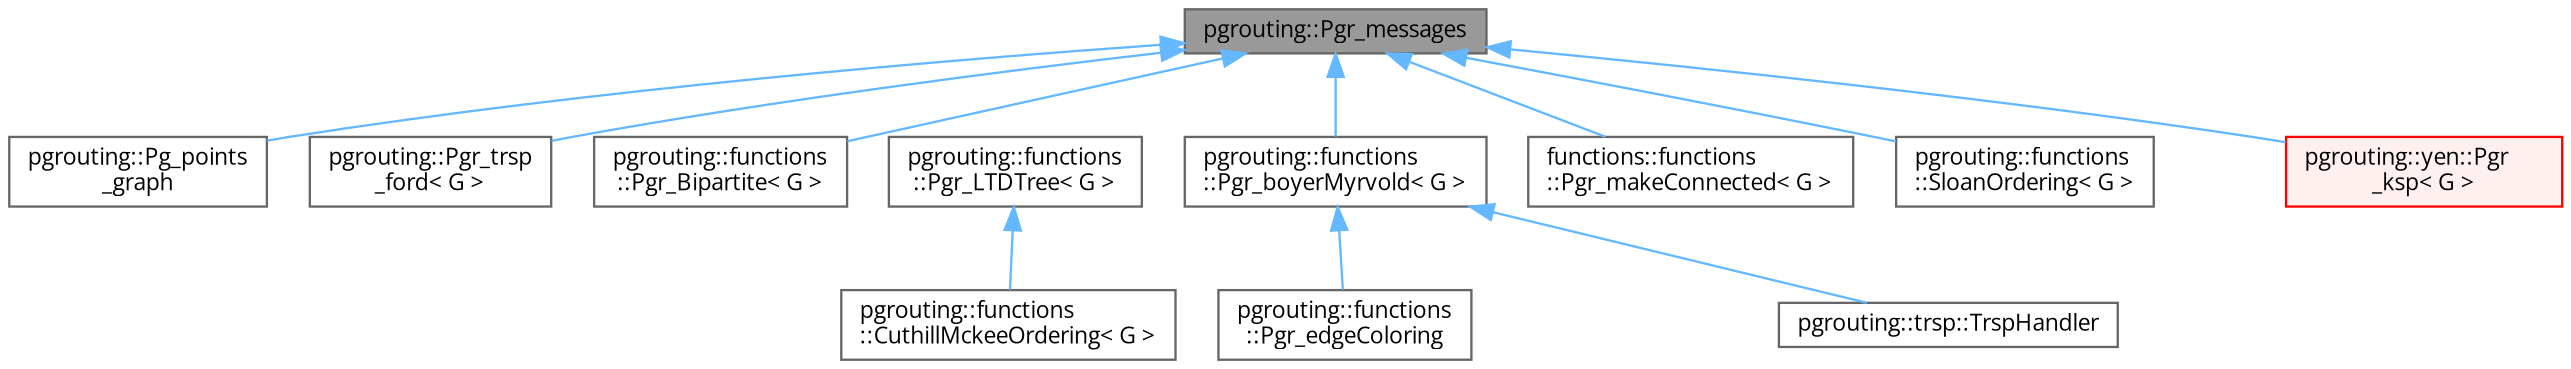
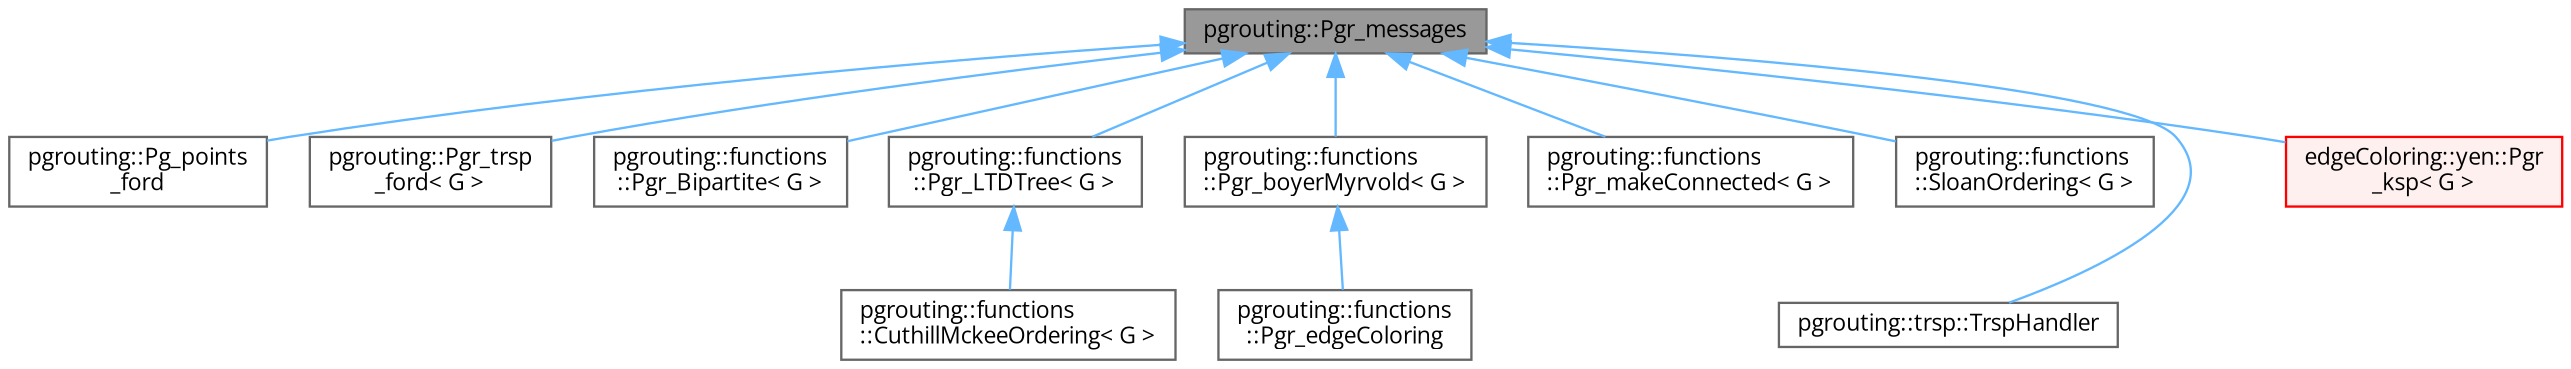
edge "pgrouting::functions ::Pgr_LTDTree< G >" -> "pgrouting::Pgr_messages": added
node "pgrouting::Pg_points _graph": label "pgrouting::Pg_points _graph" -> "pgrouting::Pg_points _ford"
node "functions::functions ::Pgr_makeConnected< G >": label "functions::functions ::Pgr_makeConnected< G >" -> "pgrouting::functions ::Pgr_makeConnected< G >"
node "pgrouting::yen::Pgr _ksp< G >": label "pgrouting::yen::Pgr _ksp< G >" -> "edgeColoring::yen::Pgr _ksp< G >"
edge "pgrouting::trsp::TrspHandler" -> "pgrouting::functions ::Pgr_boyerMyrvold< G >": now "pgrouting::trsp::TrspHandler" -> "pgrouting::Pgr_messages"
